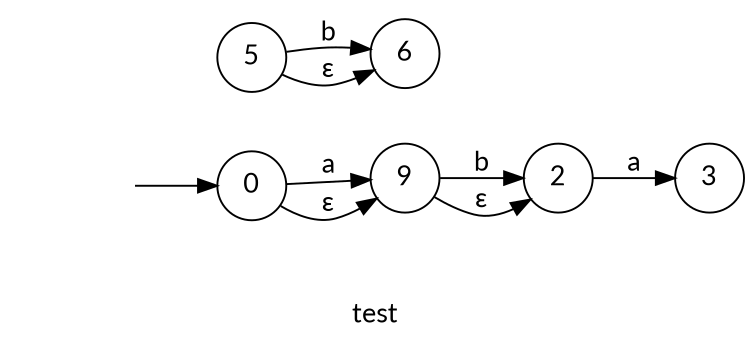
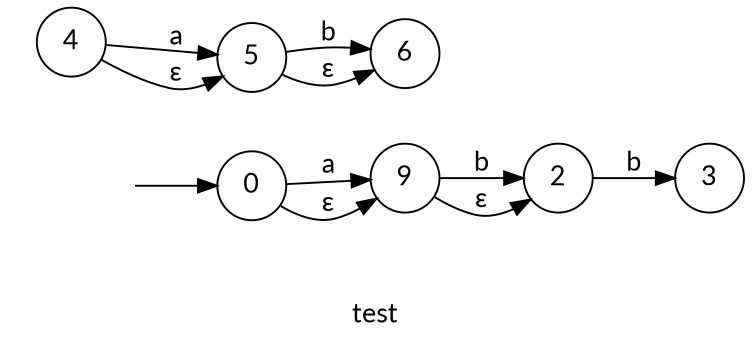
node "4": added
edge "2" -> "3": label "a" -> "b"
